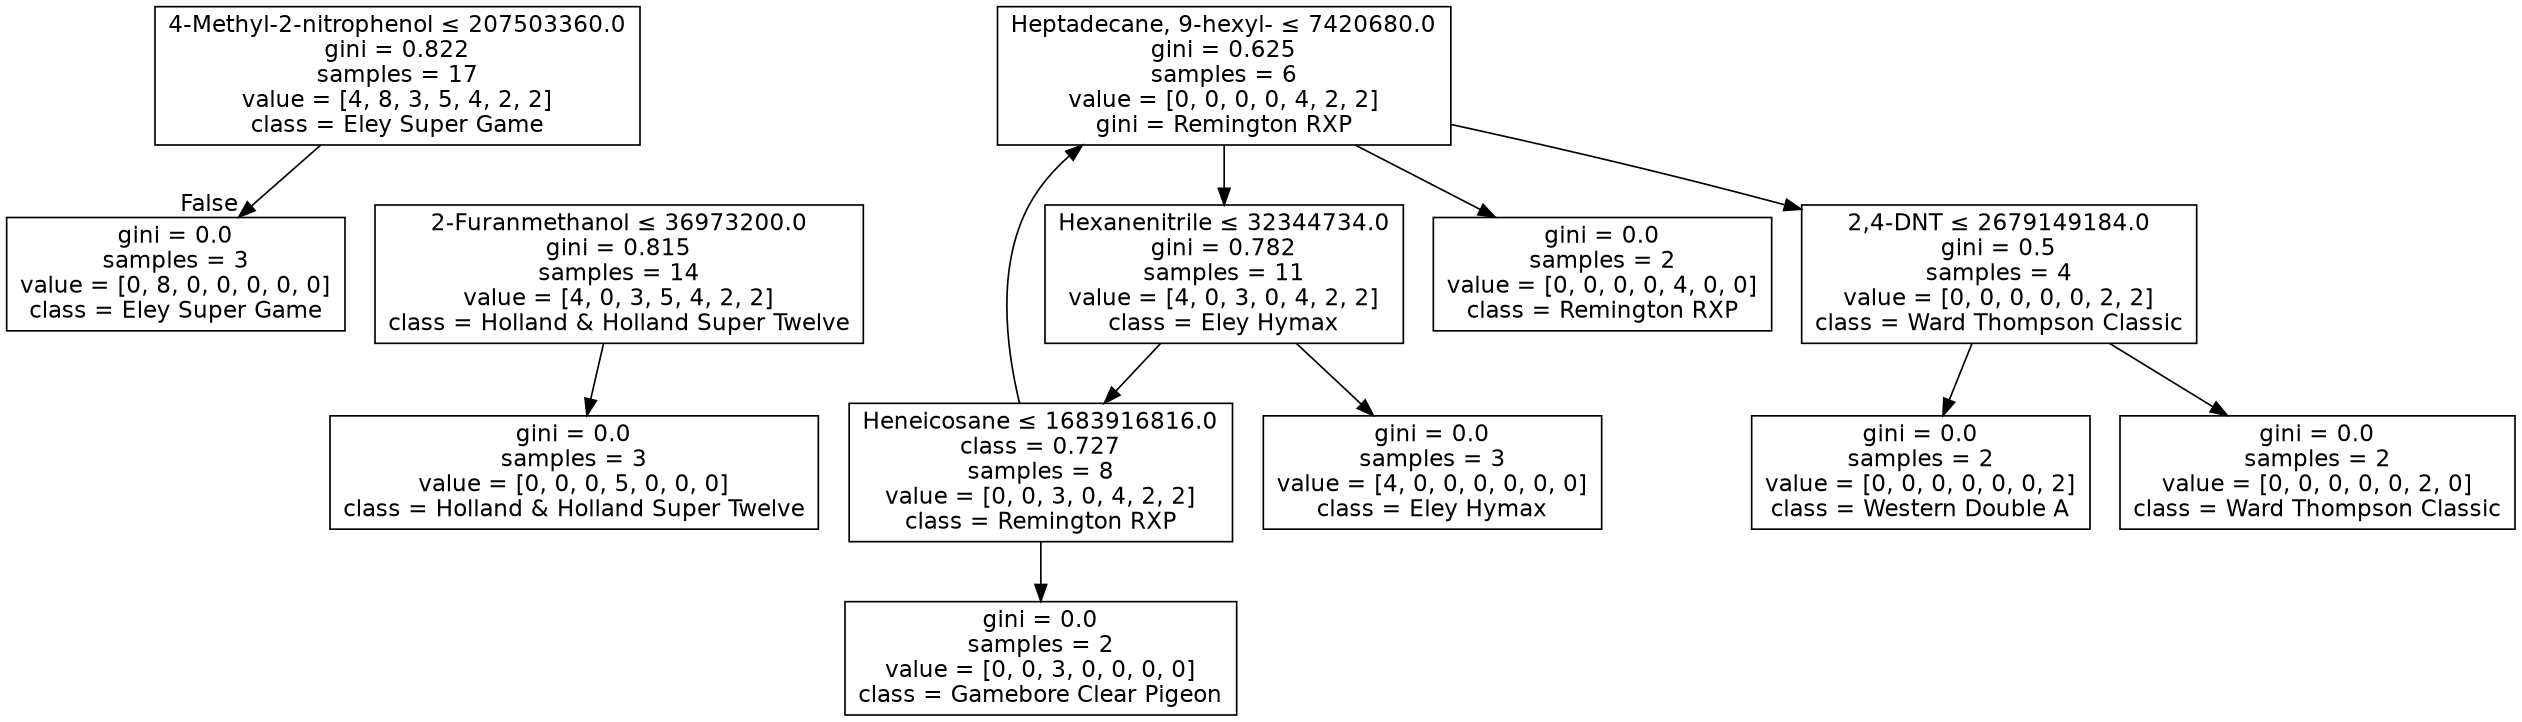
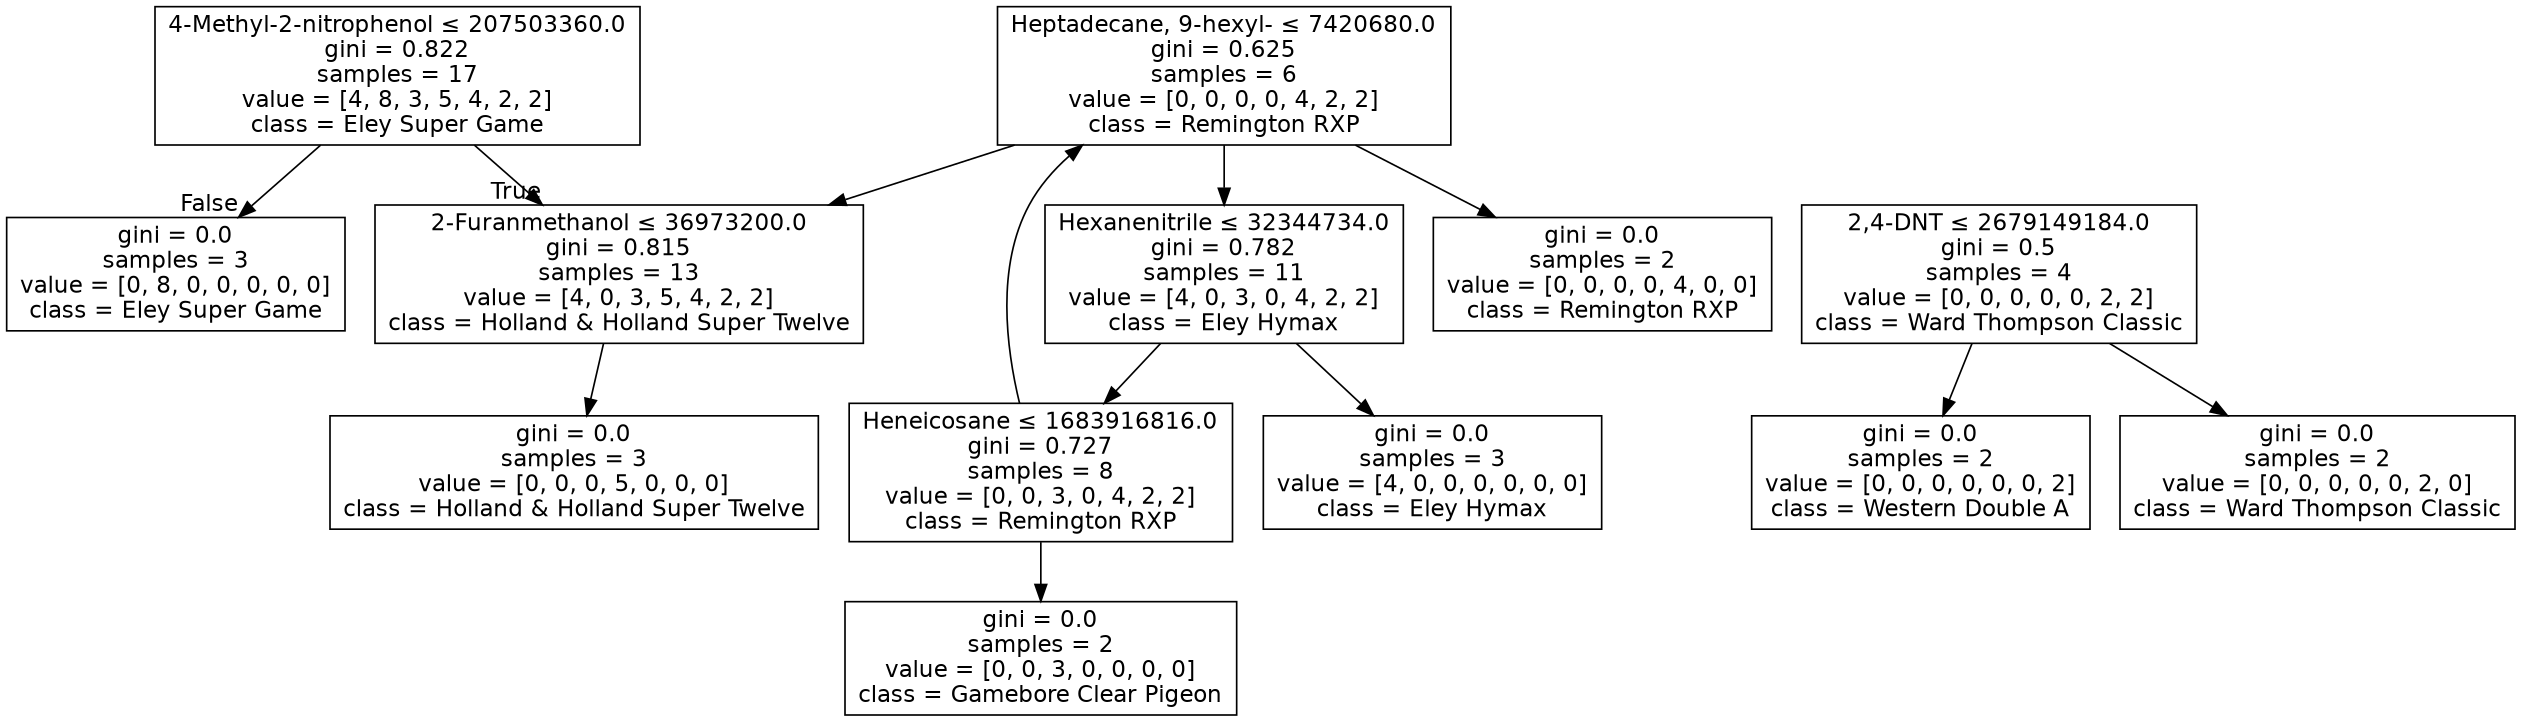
node "Heptadecane, 9-hexyl- ≤ 7420680.0": text "gini = Remington RXP" -> "class = Remington RXP"
edge "Heptadecane, 9-hexyl- ≤ 7420680.0" -> "2,4-DNT ≤ 2679149184.0": now "Heptadecane, 9-hexyl- ≤ 7420680.0" -> "2-Furanmethanol ≤ 36973200.0"
edge "4-Methyl-2-nitrophenol ≤ 207503360.0" -> "2-Furanmethanol ≤ 36973200.0": added
node "2-Furanmethanol ≤ 36973200.0": text "samples = 14" -> "samples = 13"
node "Heneicosane ≤ 1683916816.0": text "class = 0.727" -> "gini = 0.727"
